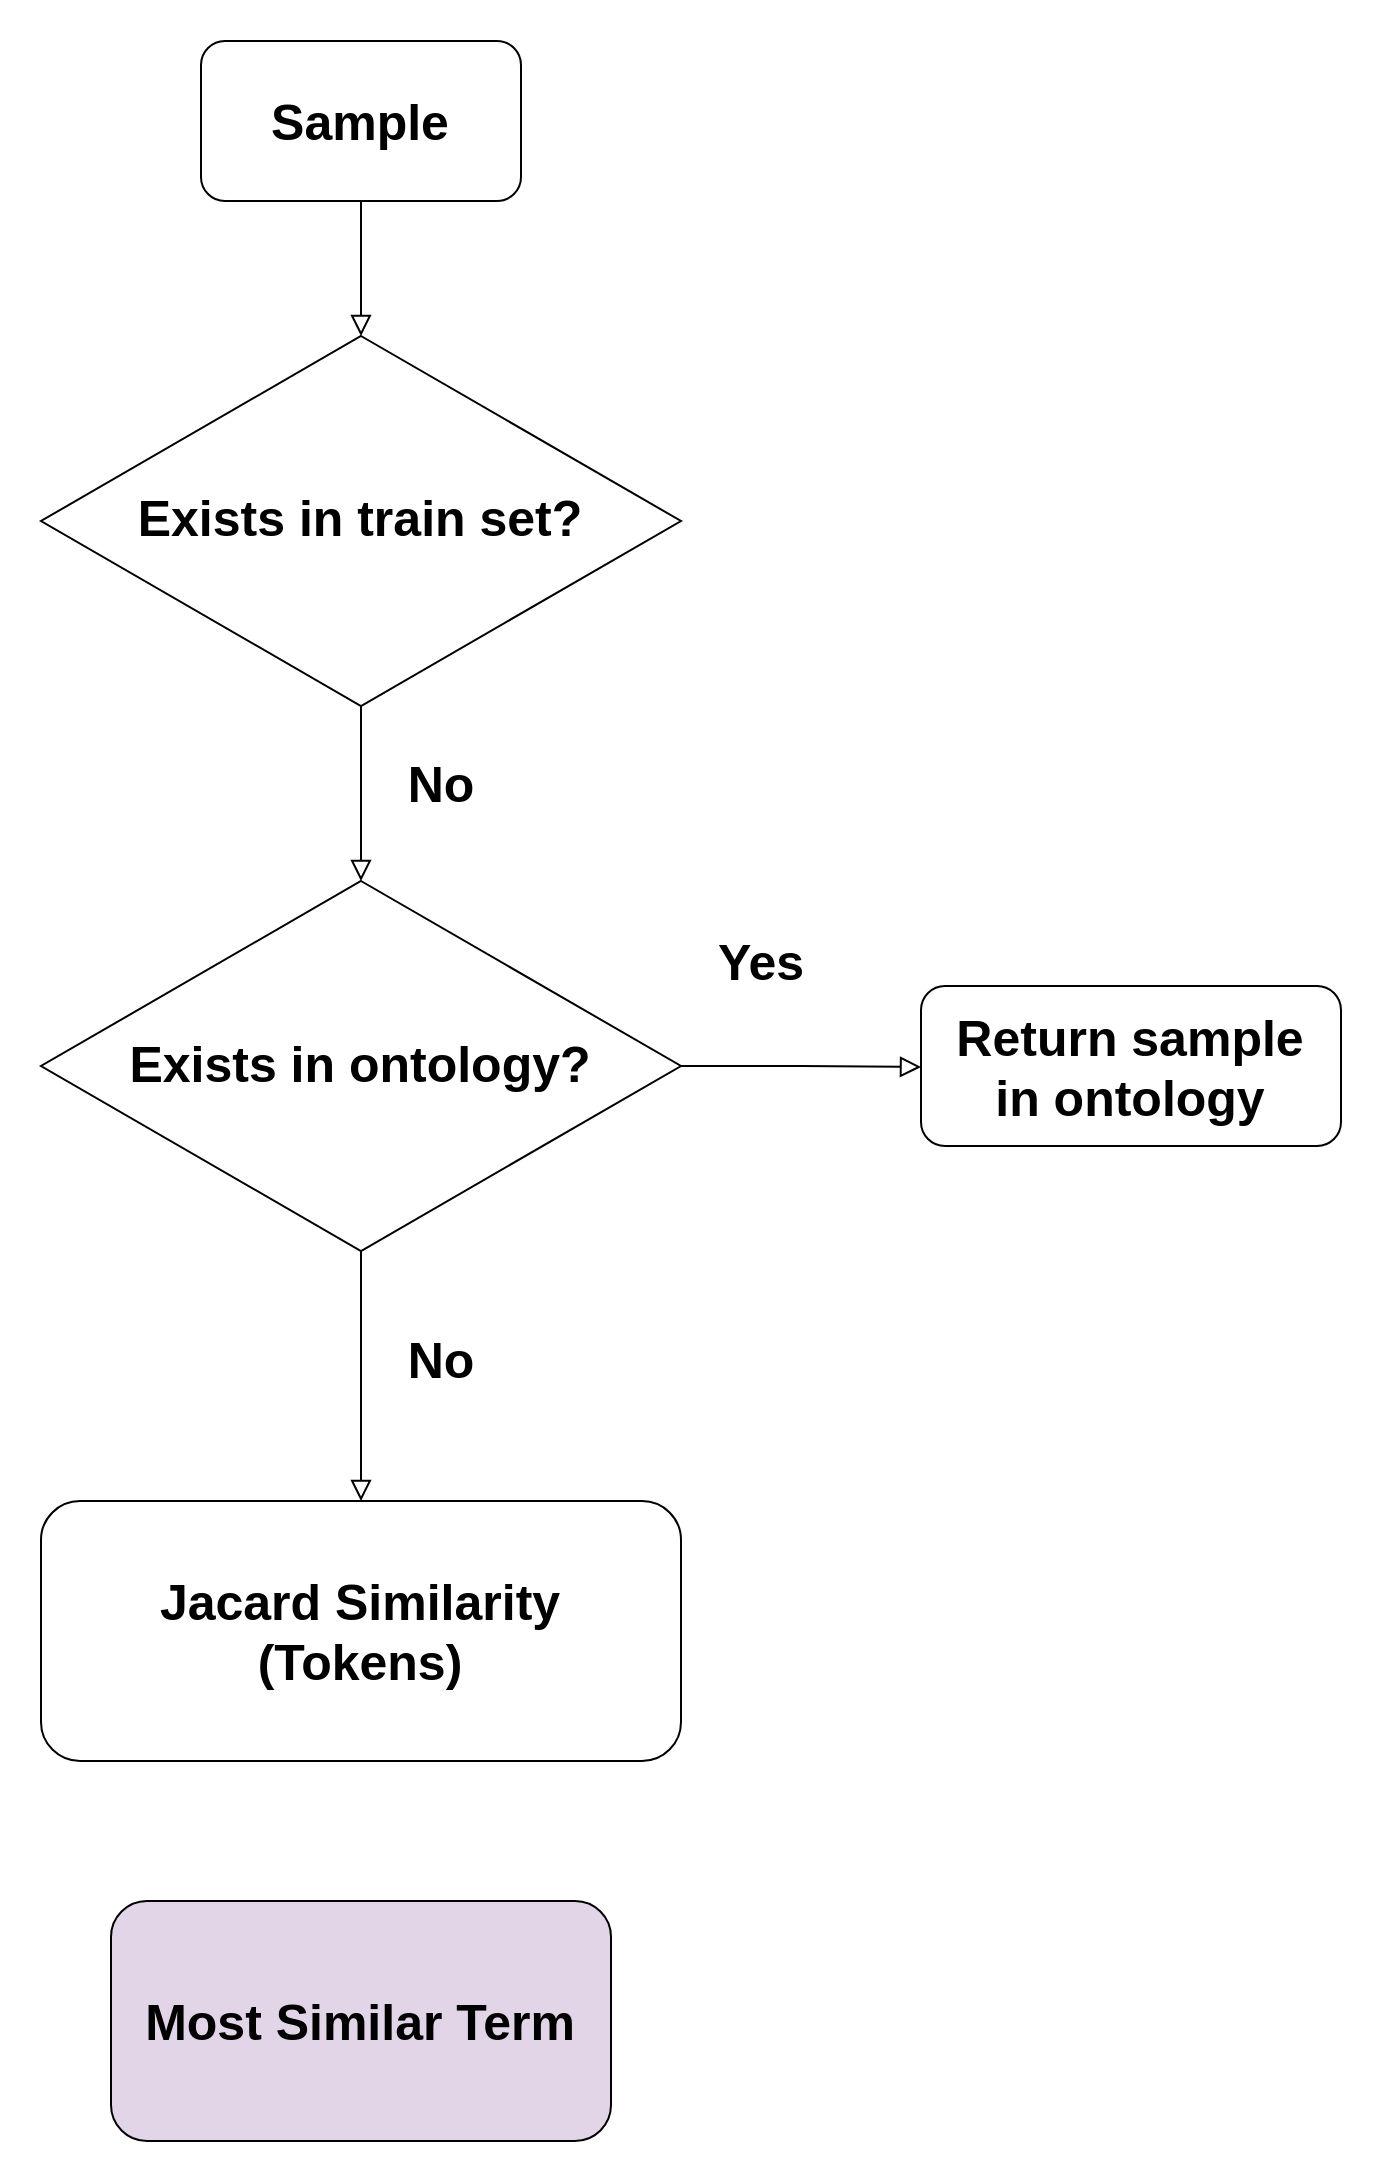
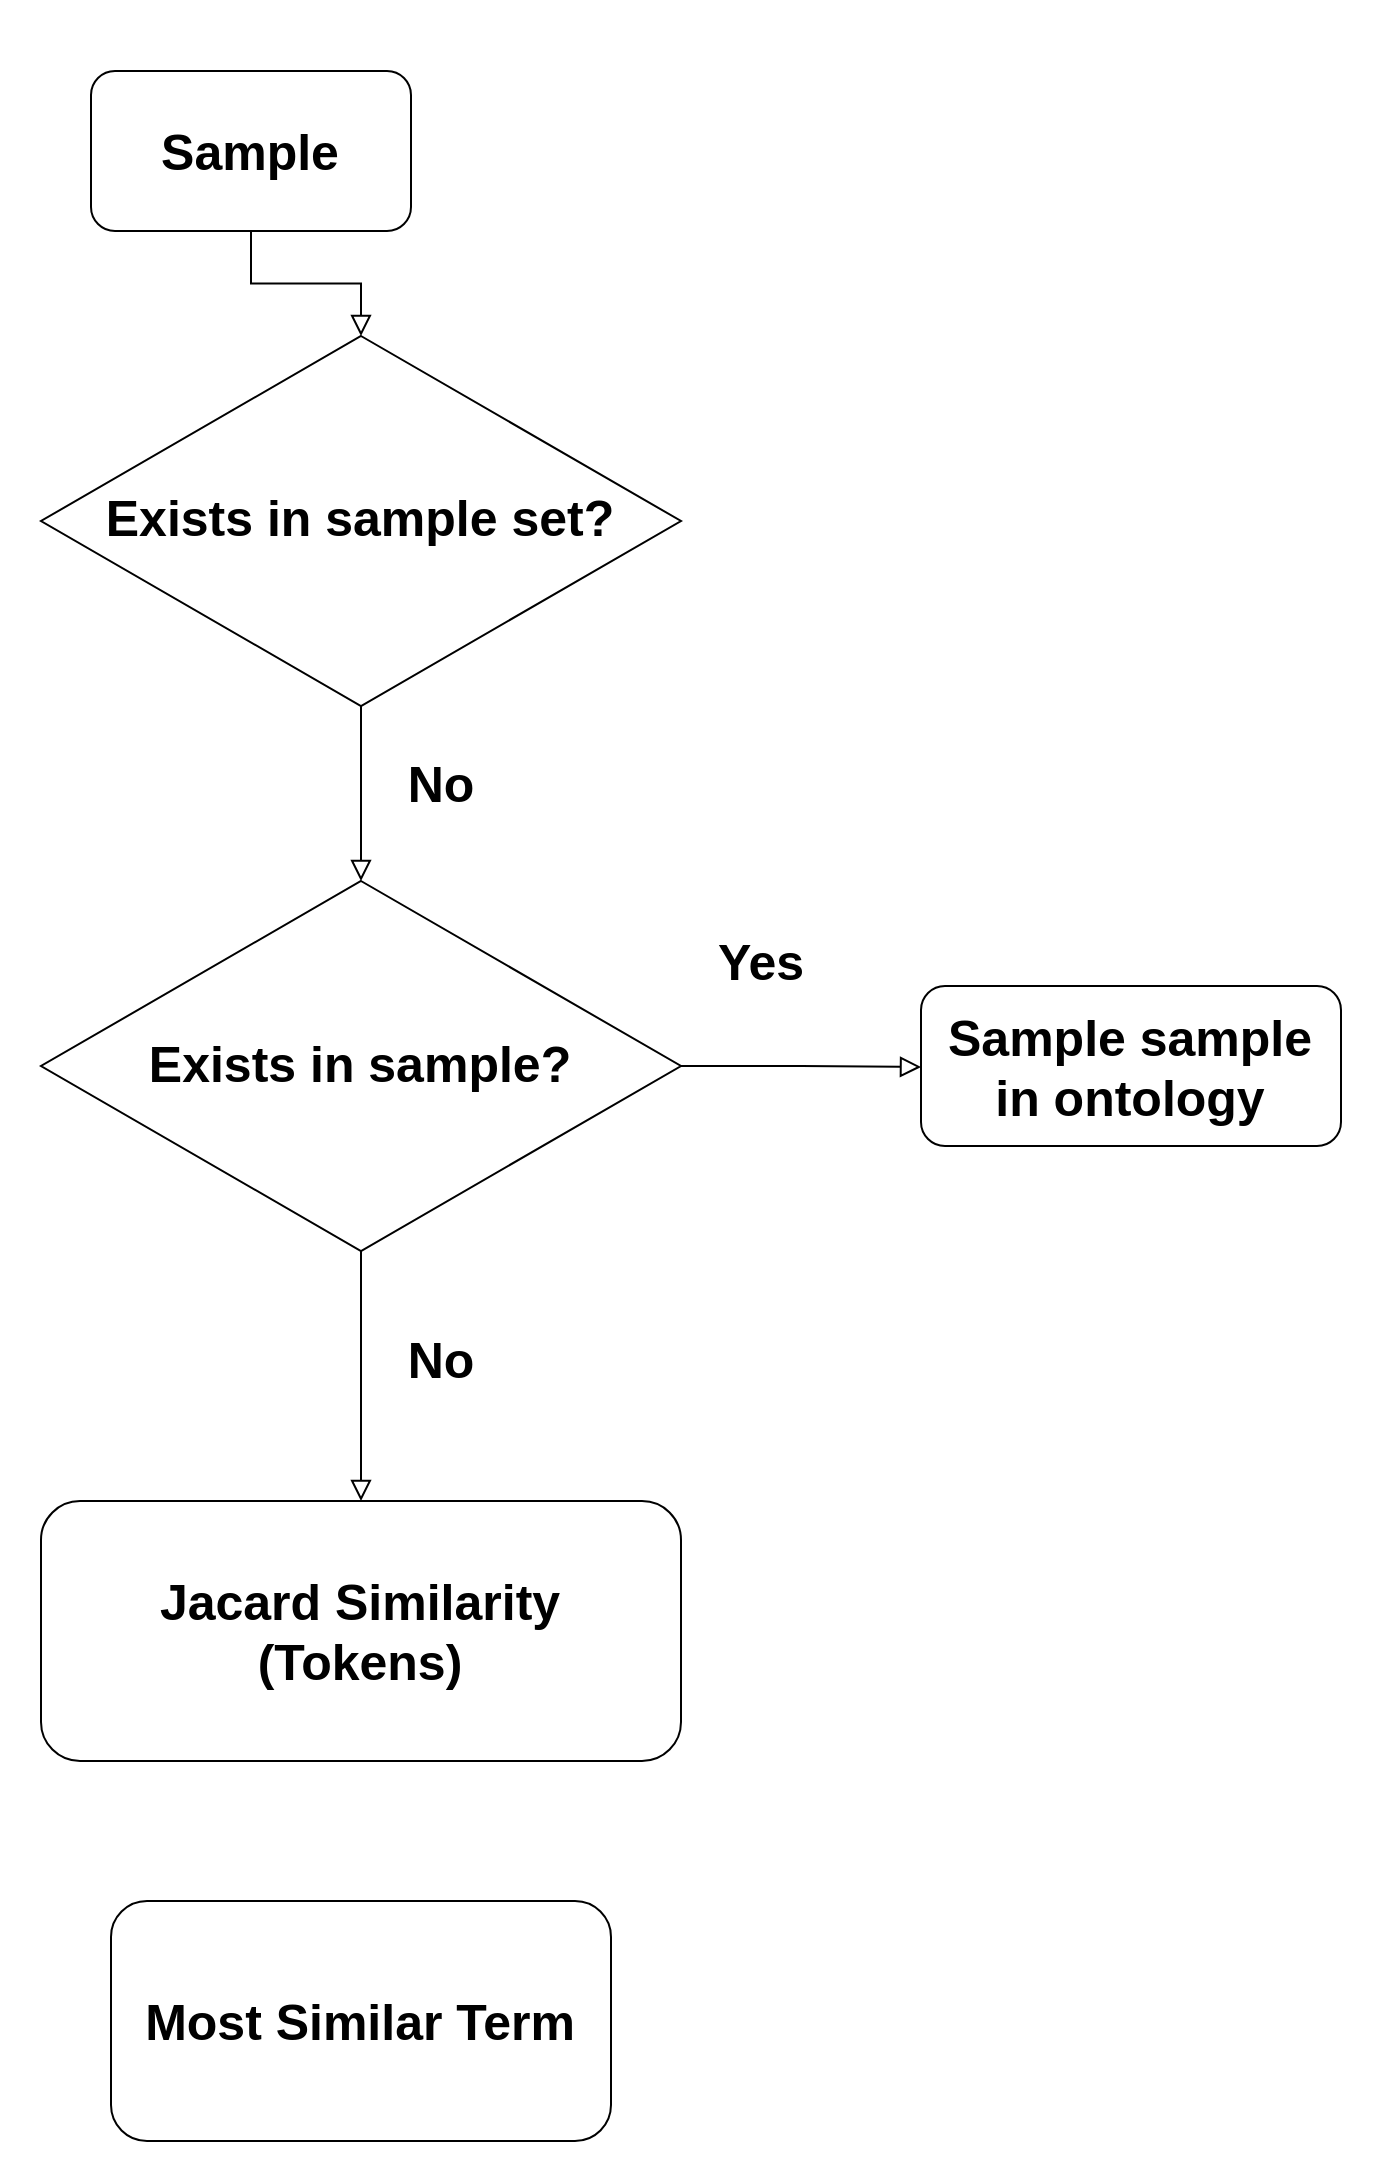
node "Sample": moved (361, 121) -> (251, 151)
node "Exists in train set?": label "Exists in train set?" -> "Exists in sample set?"
node "Exists in ontology?": label "Exists in ontology?" -> "Exists in sample?"
node "Return sample in ontology": label "Return sample in ontology" -> "Sample sample in ontology"
node "Most Similar Term": fillcolor #e1d5e7 -> #ffffff
